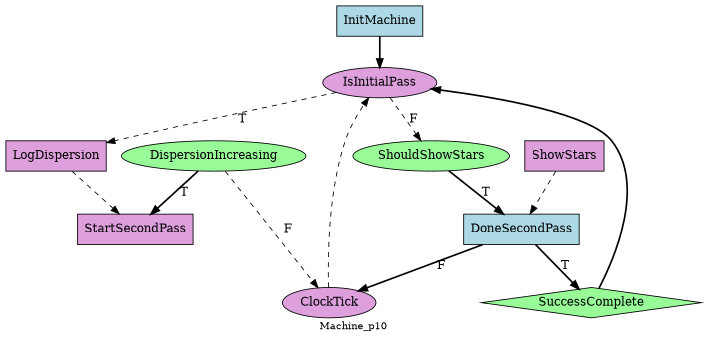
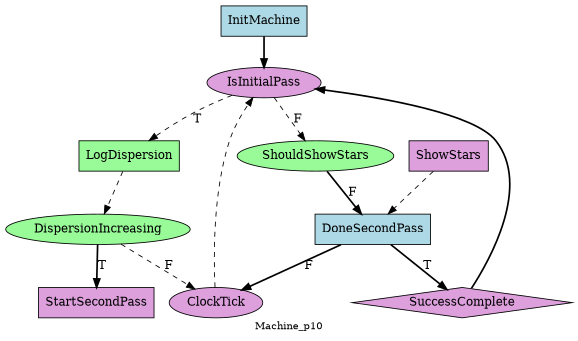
node "LogDispersion": fillcolor plum -> palegreen
edge "LogDispersion" -> "StartSecondPass": now "LogDispersion" -> "DispersionIncreasing"
edge "ShouldShowStars" -> "DoneSecondPass": label "T" -> "F"
node "SuccessComplete": fillcolor palegreen -> plum
